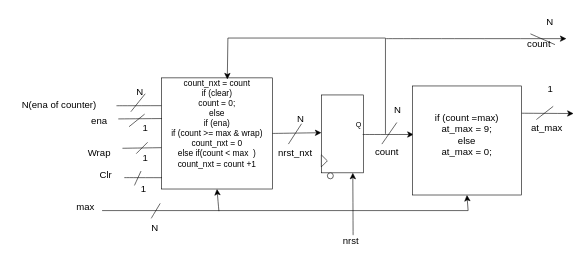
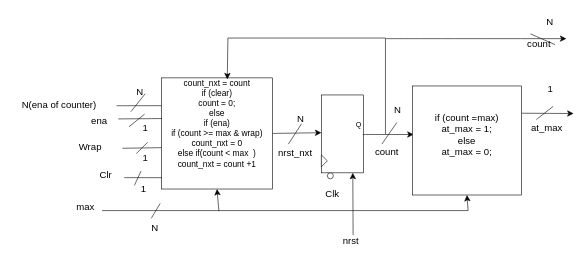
node "if (count =max) at_max = 9; else at_max = 0;": label "if (count =max) at_max = 9; else at_max = 0;" -> "if (count =max) at_max = 1; else at_max = 0;"
node "Wrap": moved (99, 152) -> (90, 146)
node "Clk": added
